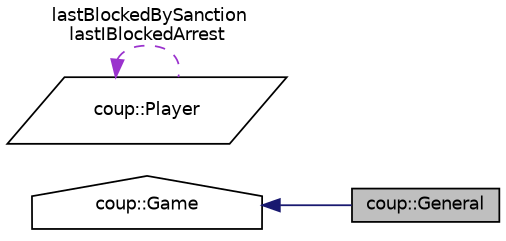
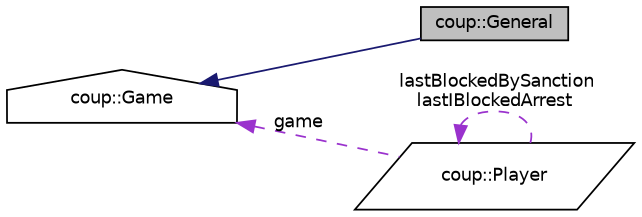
edge "coup::Player" -> "coup::Game": added, label "game"
